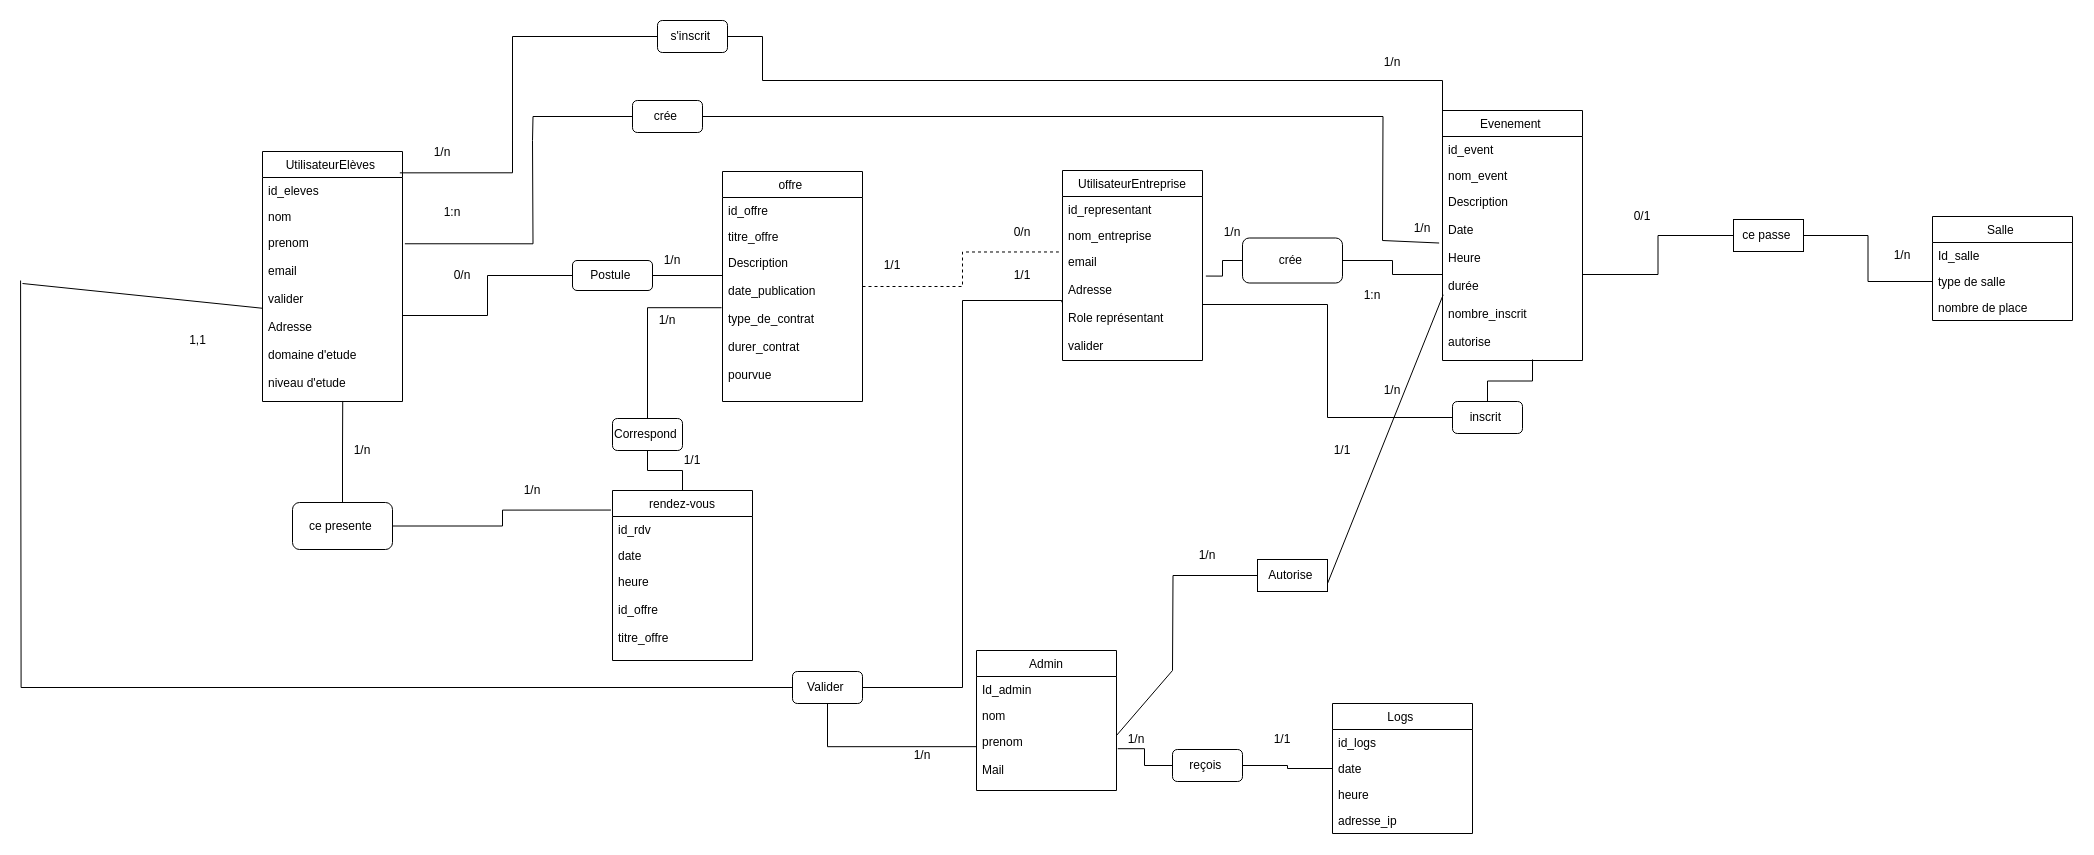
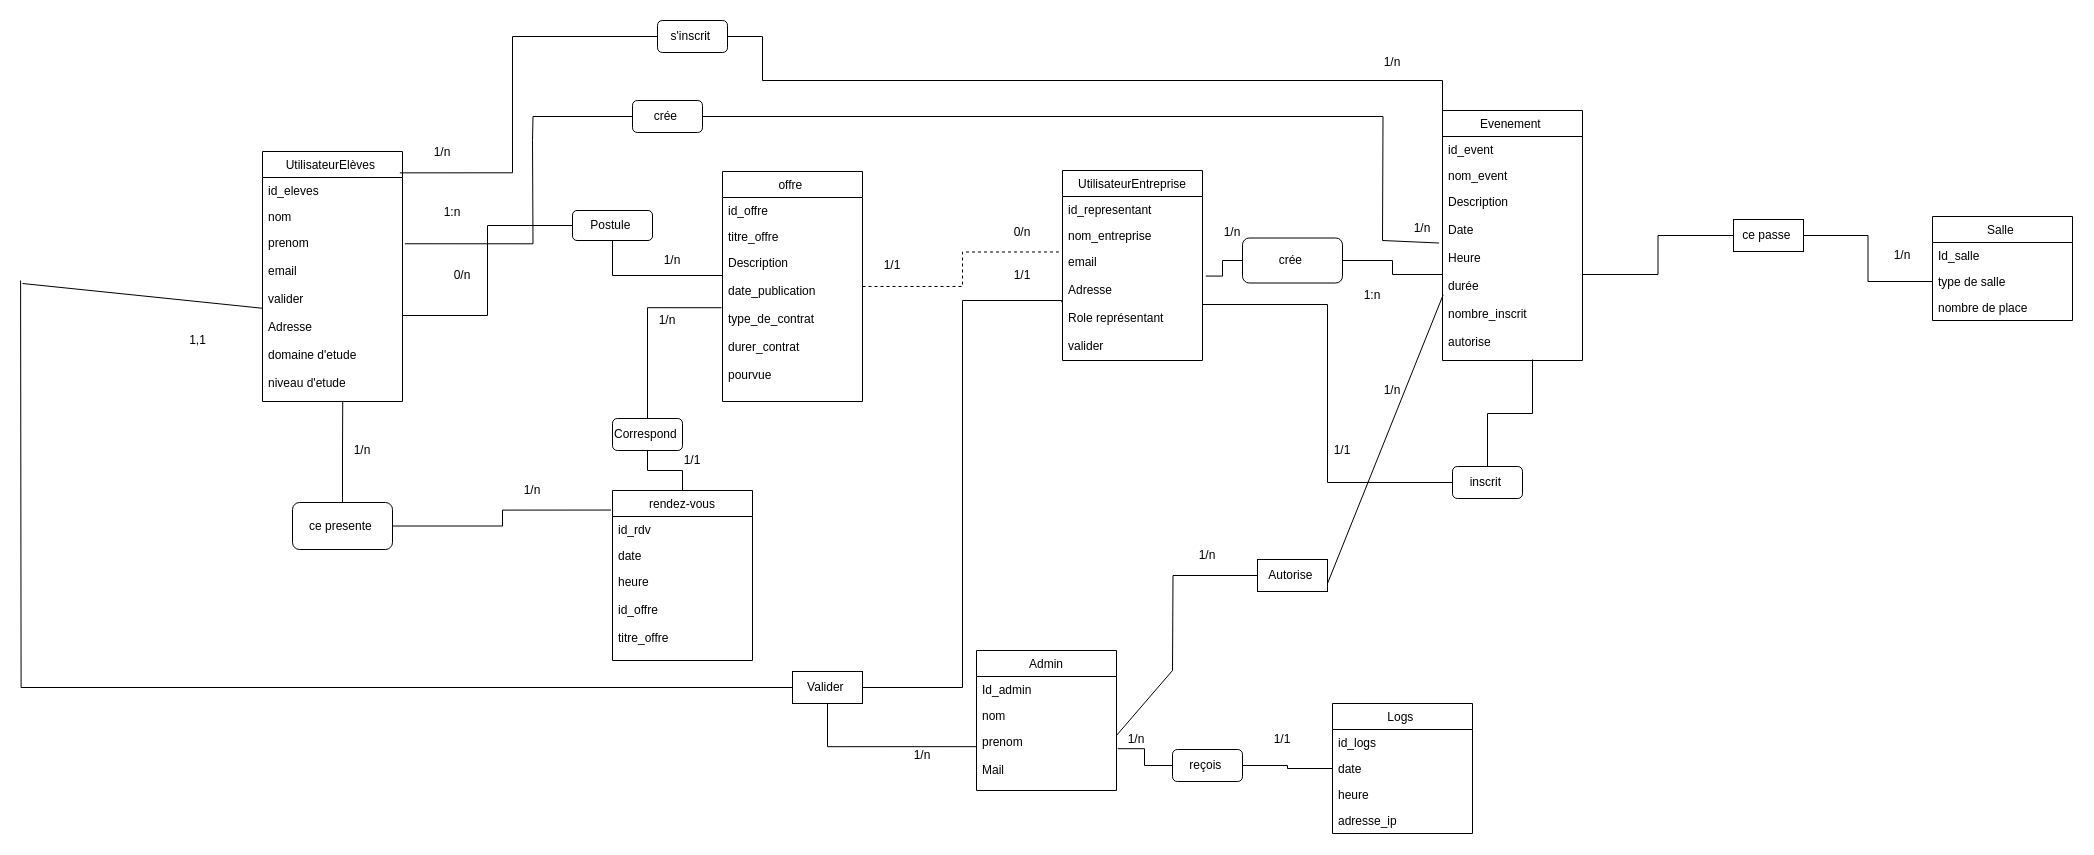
node "0/1": removed
node "Postule": moved (613, 276) -> (613, 226)
node "inscrit": moved (1488, 418) -> (1488, 483)
node "Valider": shape rounded rectangle -> rectangle
